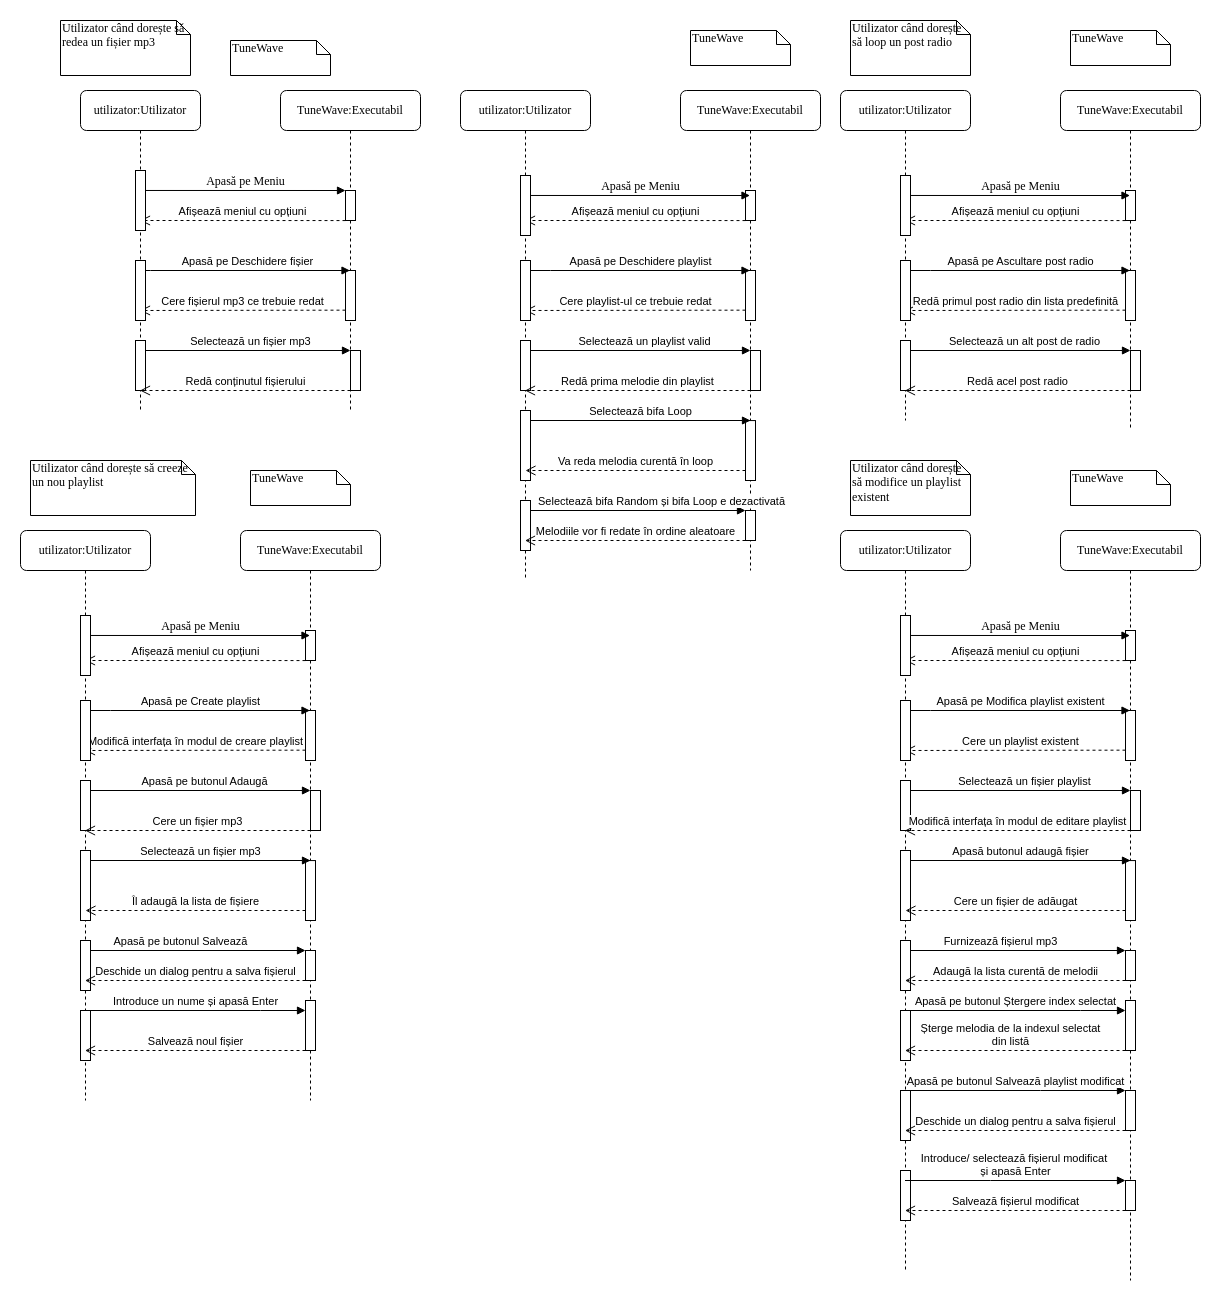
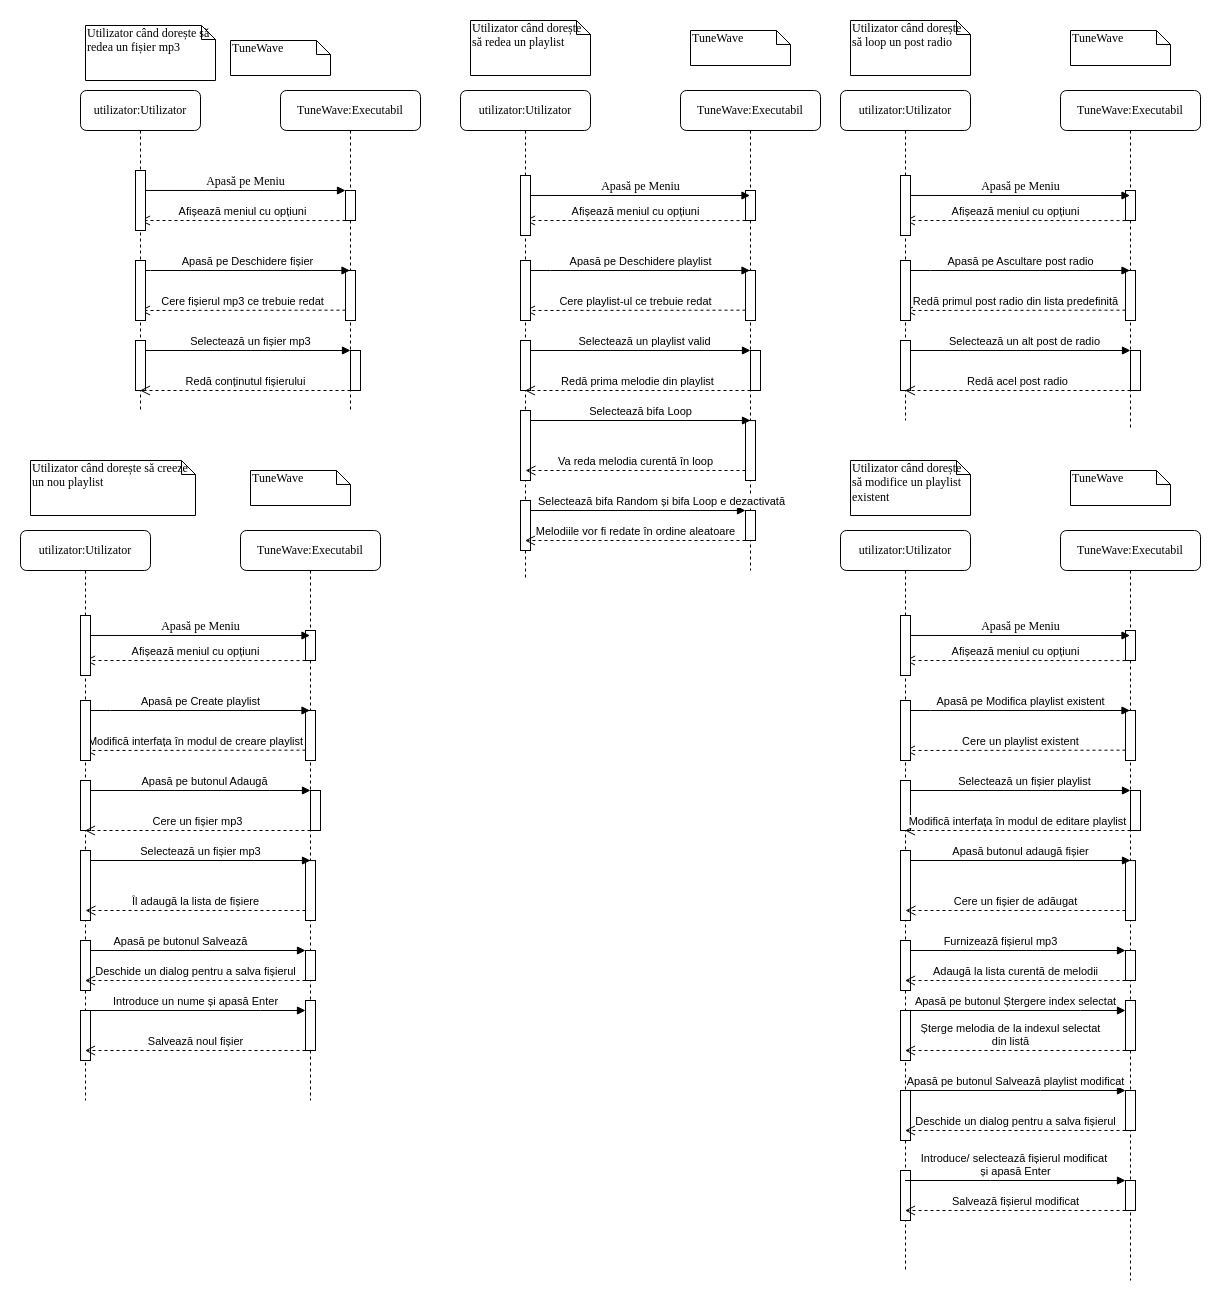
node "Utilizator când dorește să redea un fișier mp3": moved (126, 48) -> (151, 53)
node "Utilizator când dorește să redea un playlist": added
